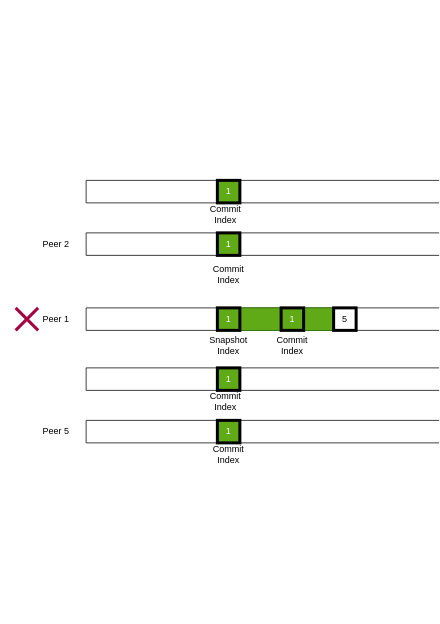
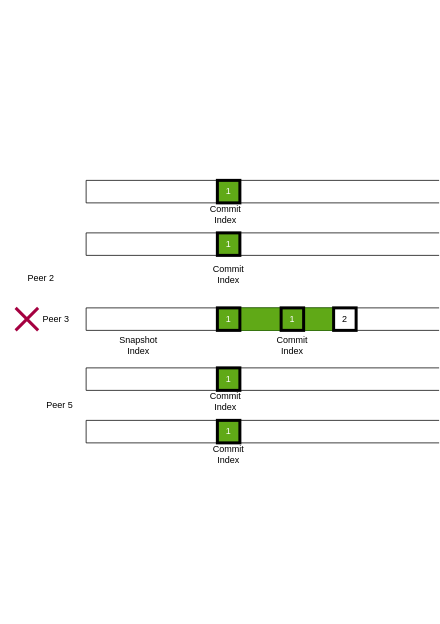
node "Peer 2": moved (56, 244) -> (41, 278)
node "Peer 1": label "Peer 1" -> "Peer 3"
node "5": label "5" -> "2"
node "Snapshot Index": moved (228, 345) -> (138, 345)
node "Peer 5": moved (56, 432) -> (60, 405)
